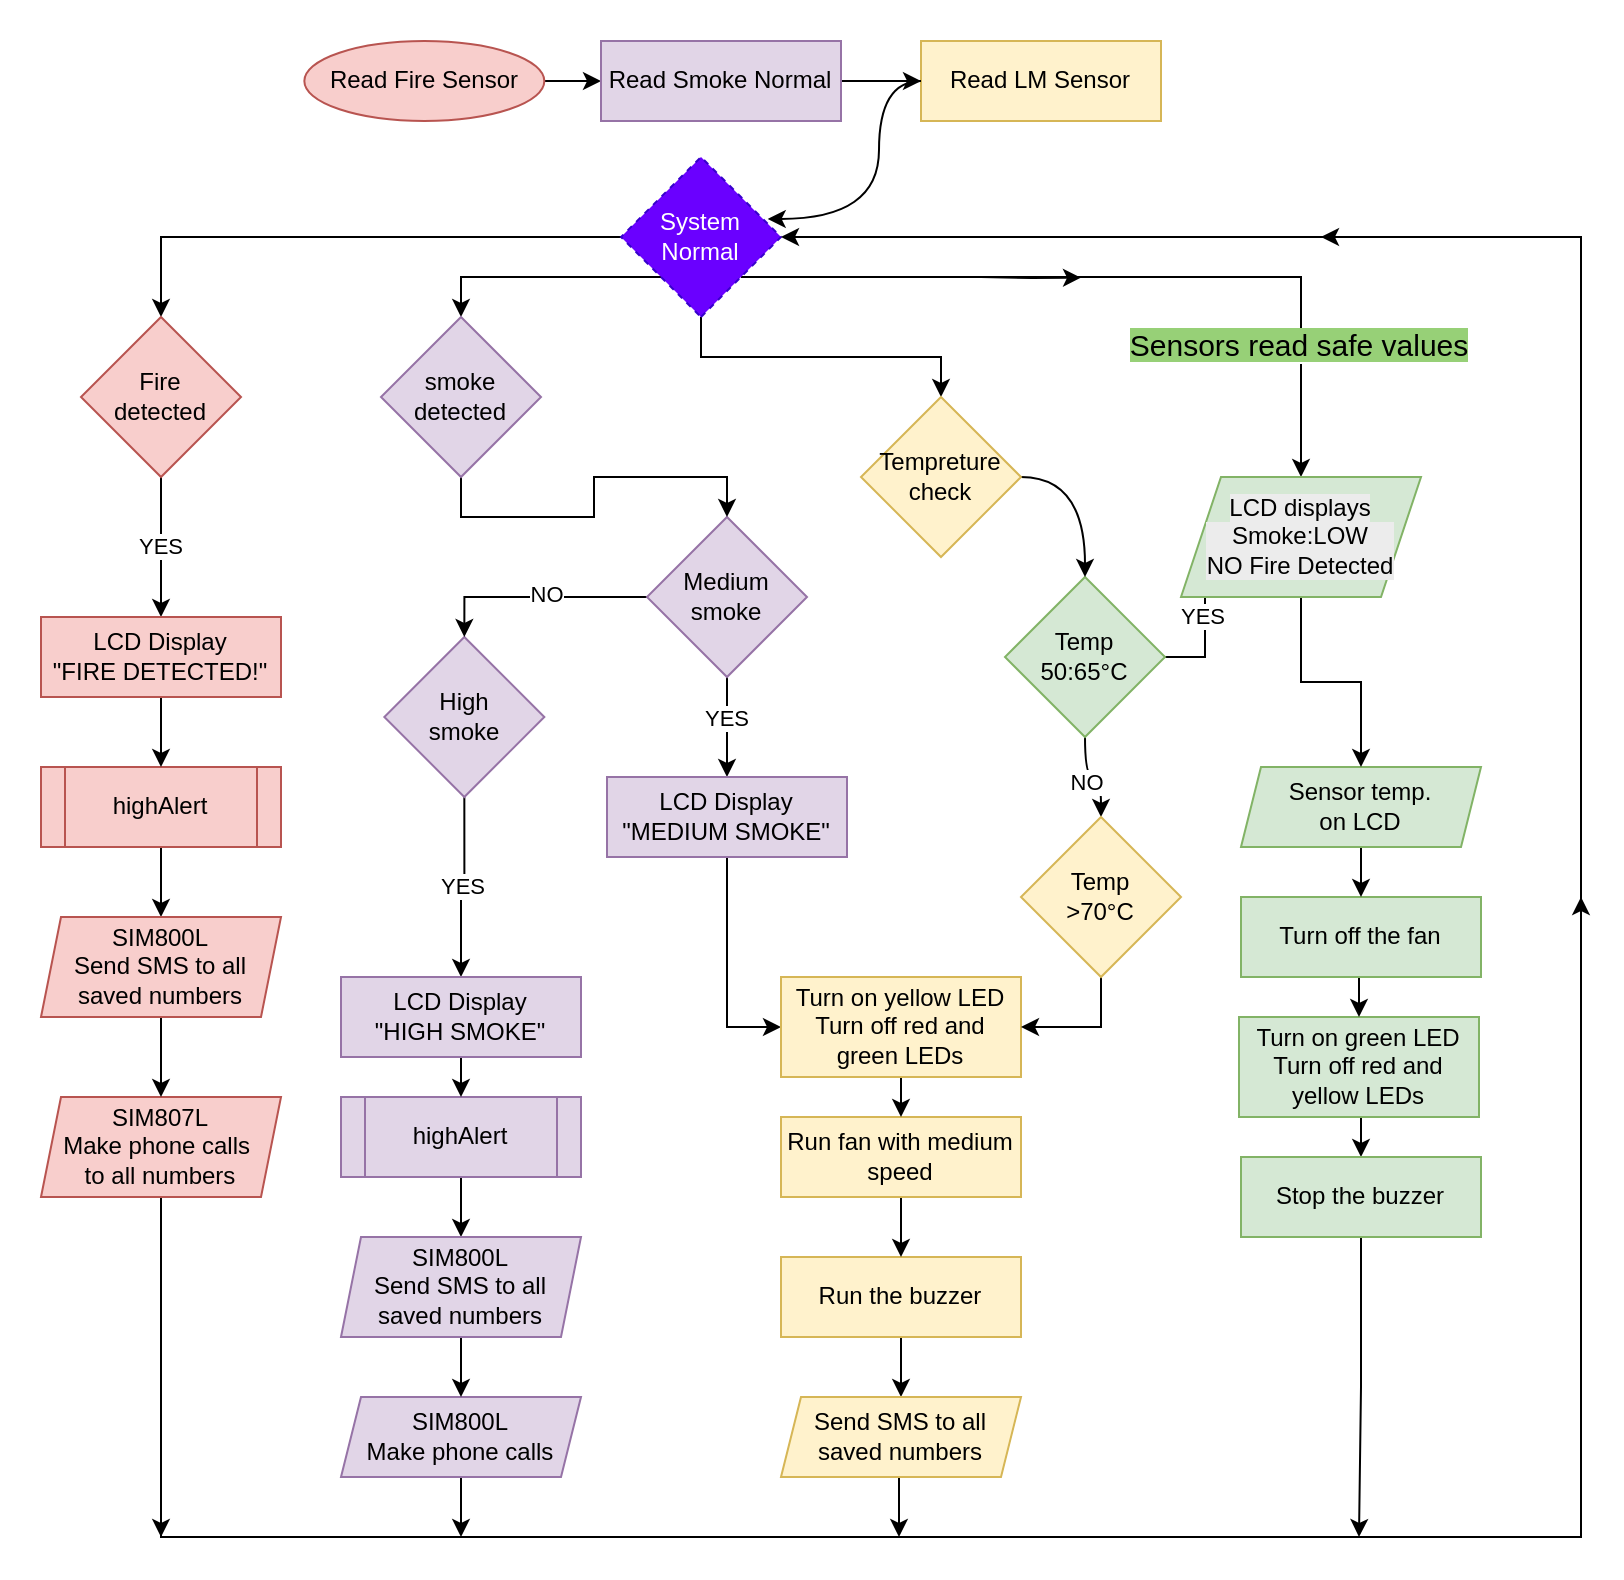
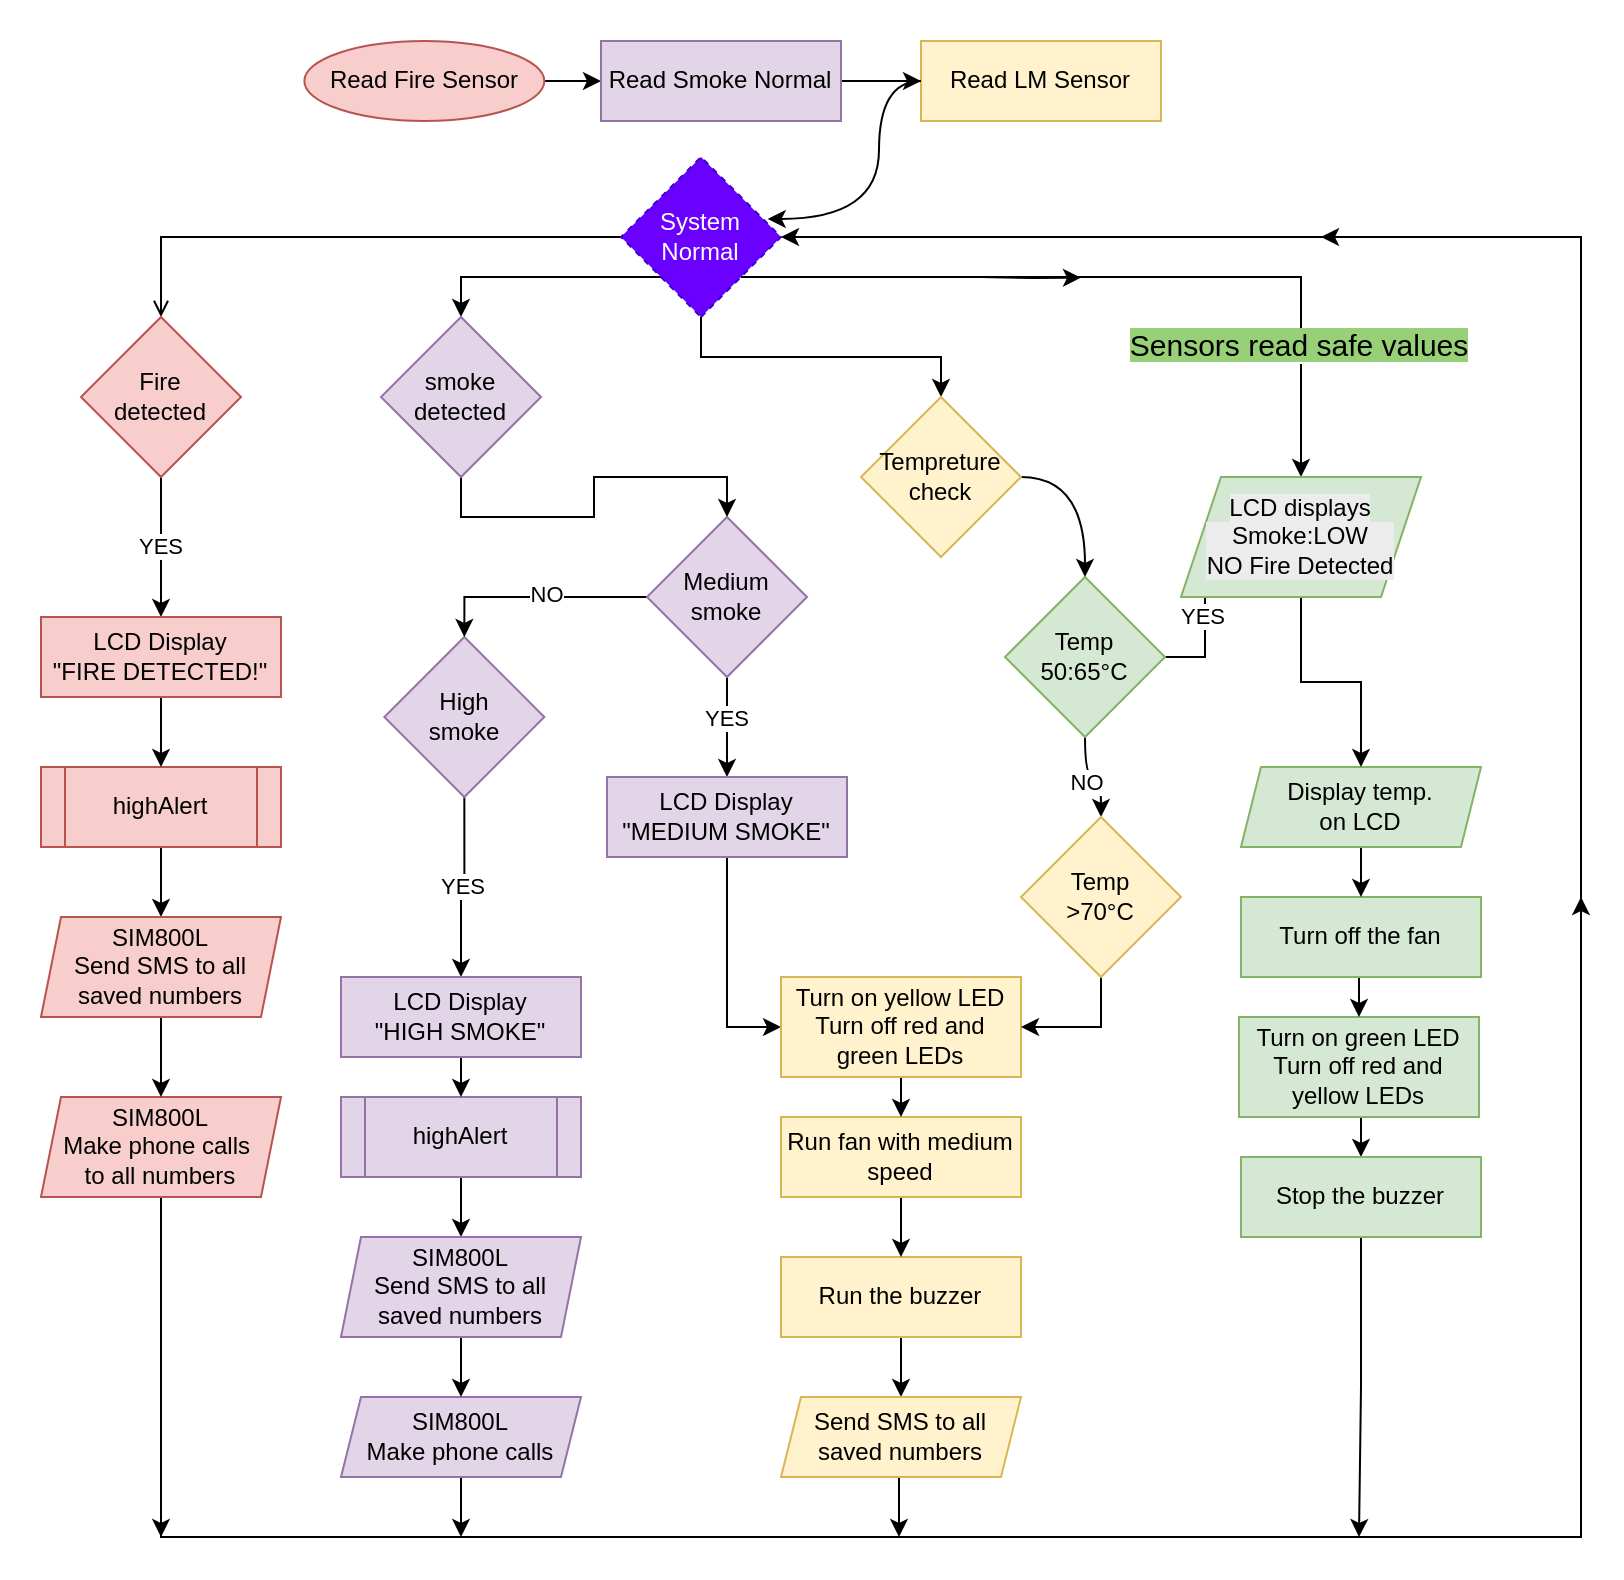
edge "System Normal" -> "Fire detected": arrowhead classic -> open
node "Sensor temp. on LCD": label "Sensor temp. on LCD" -> "Display temp. on LCD"
node "SIM807L Make phone calls to all numbers": label "SIM807L Make phone calls to all numbers" -> "SIM800L Make phone calls to all numbers"
